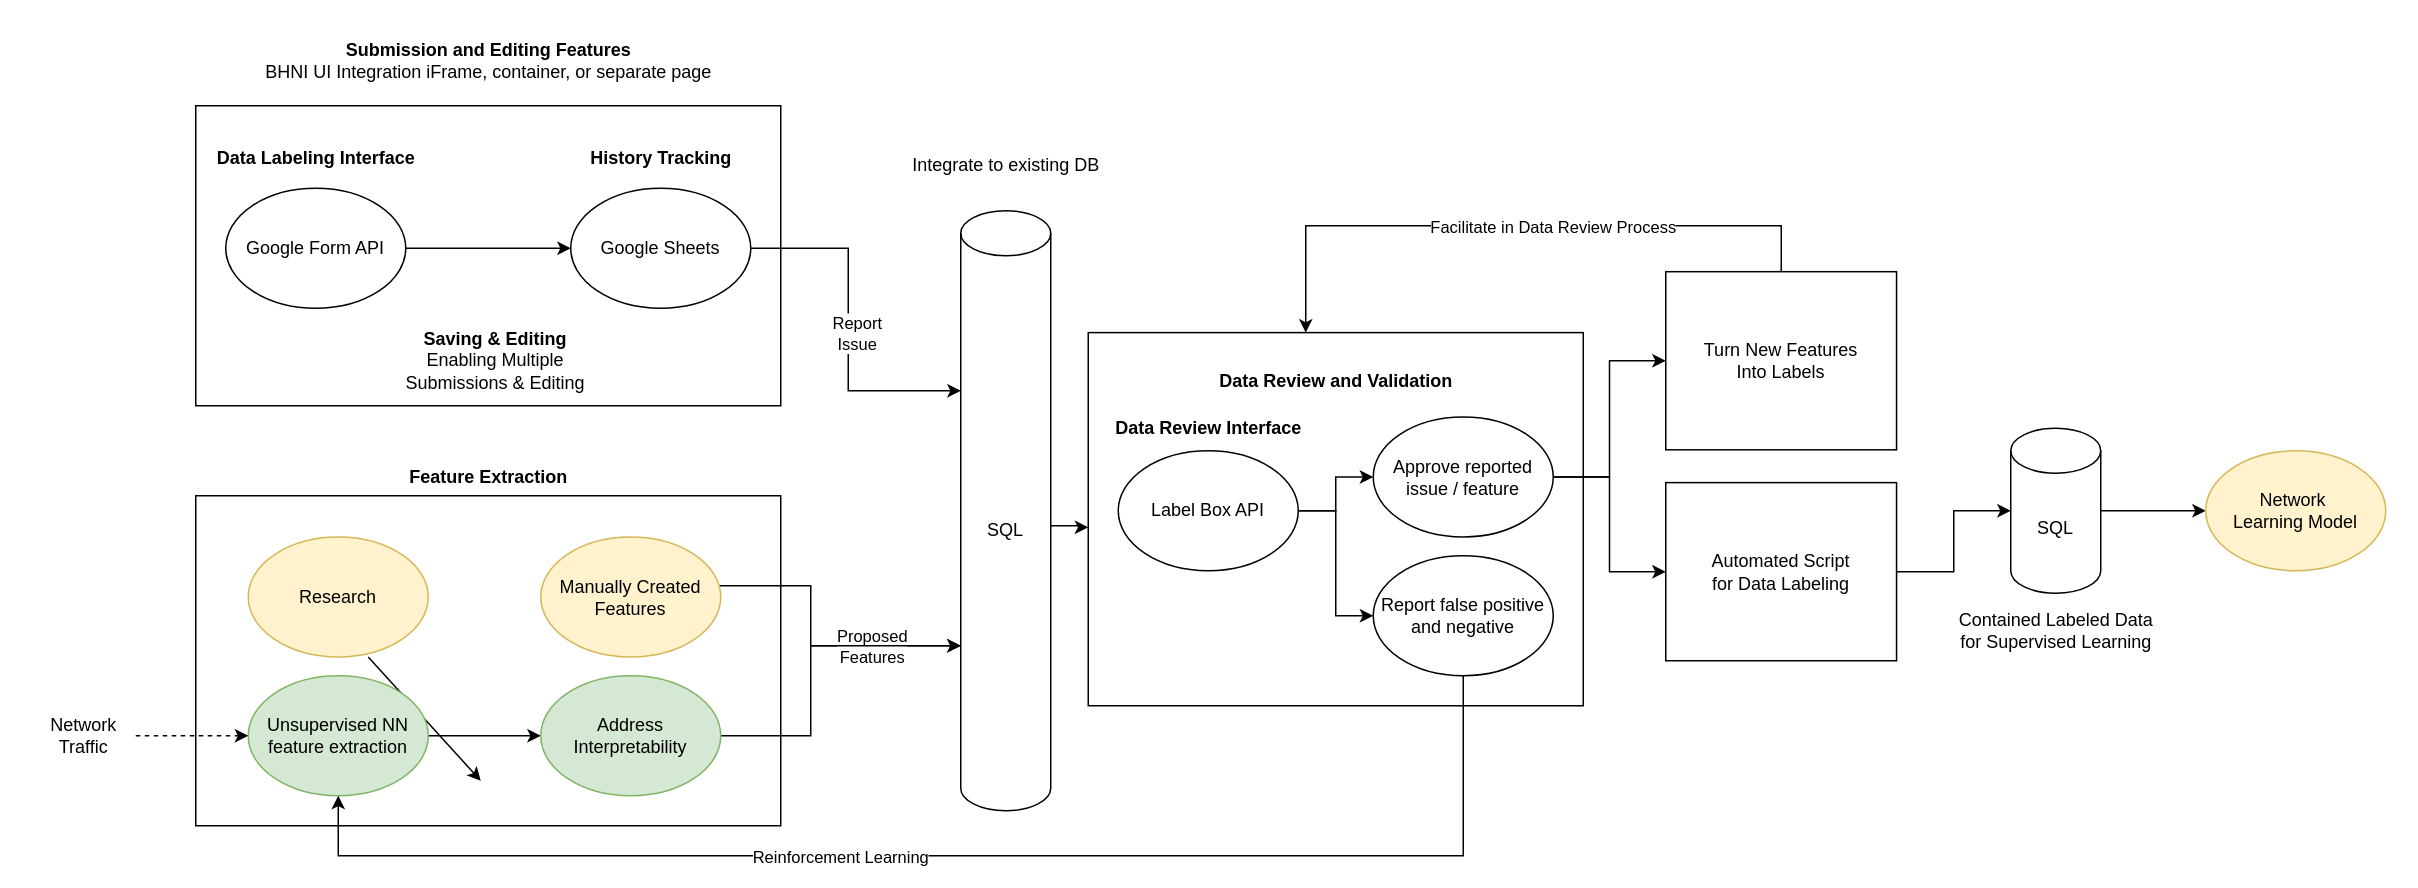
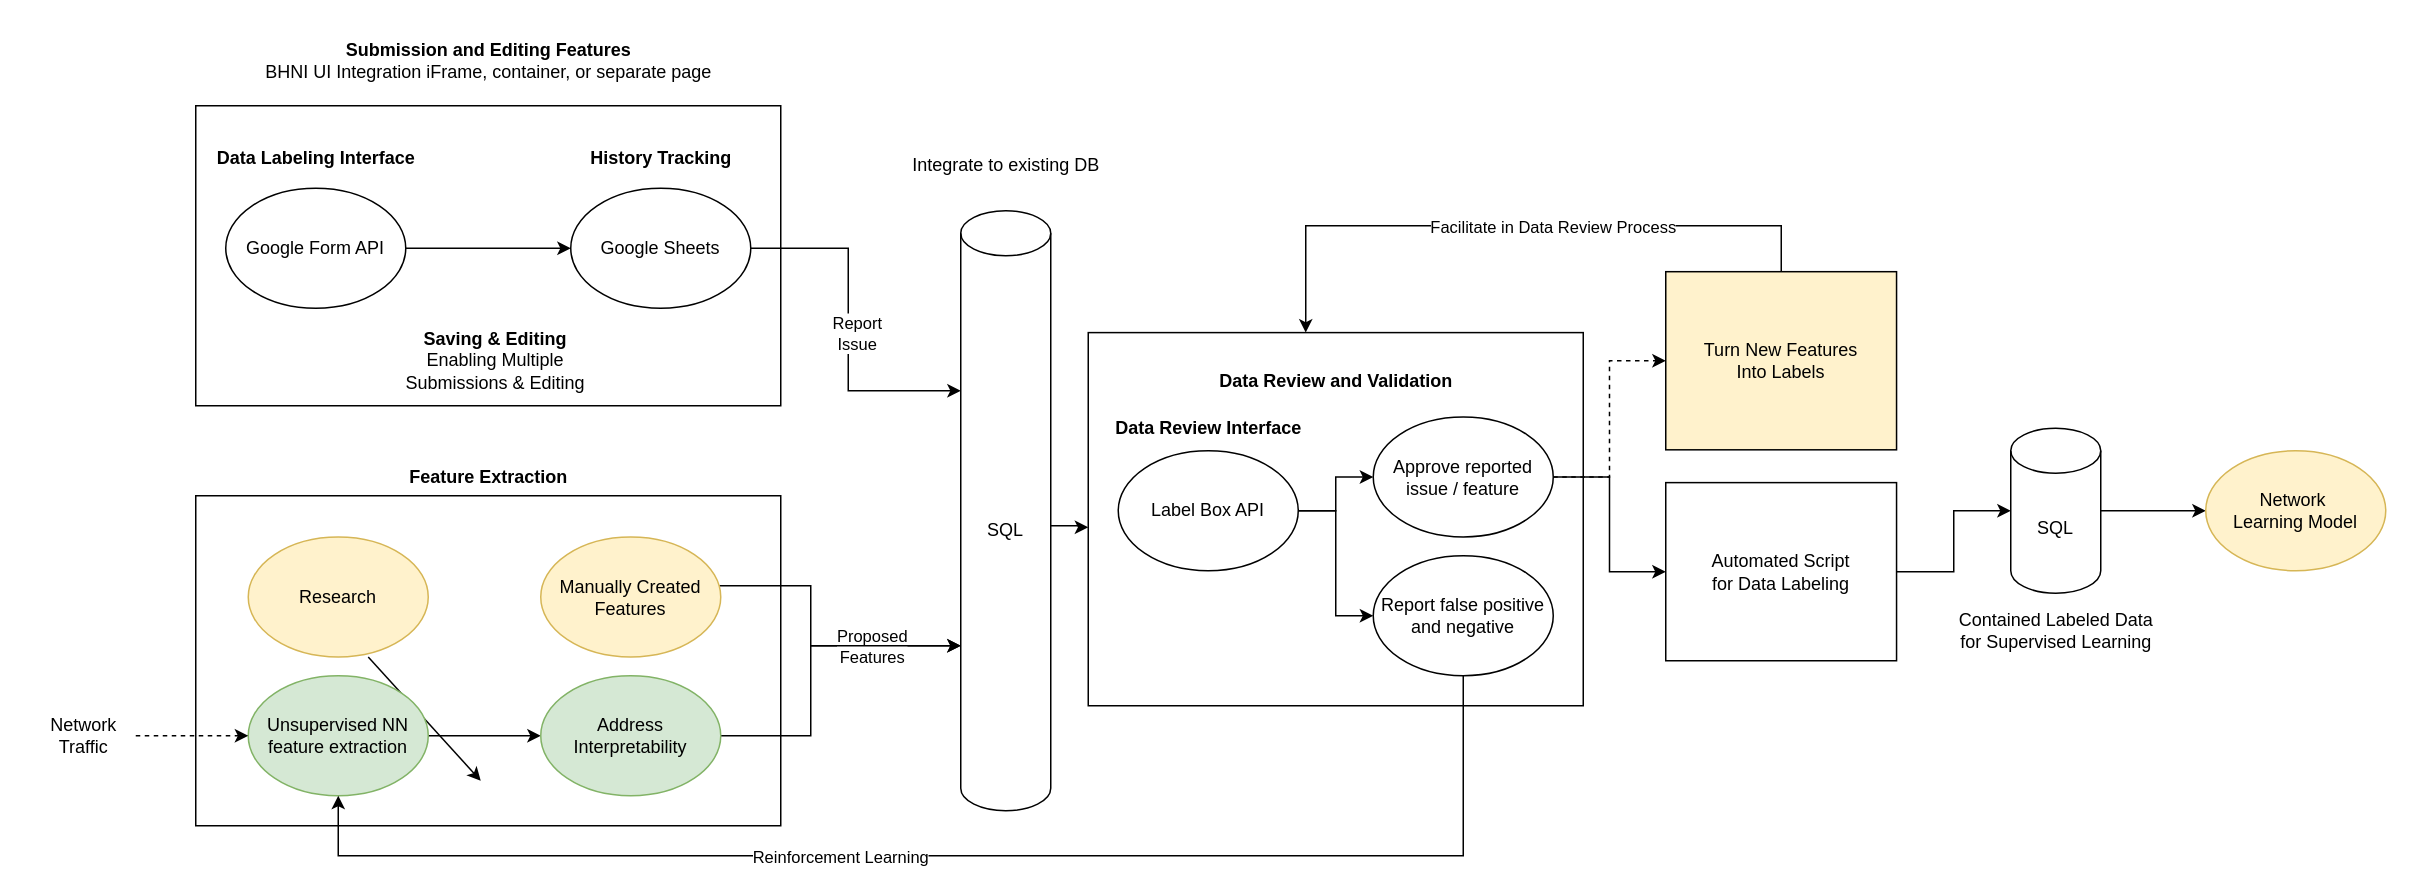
node "Turn New Features Into Labels": fillcolor #ffffff -> #fff2cc
edge "Approve reported issue / feature" -> "Turn New Features Into Labels": style solid -> dashed
